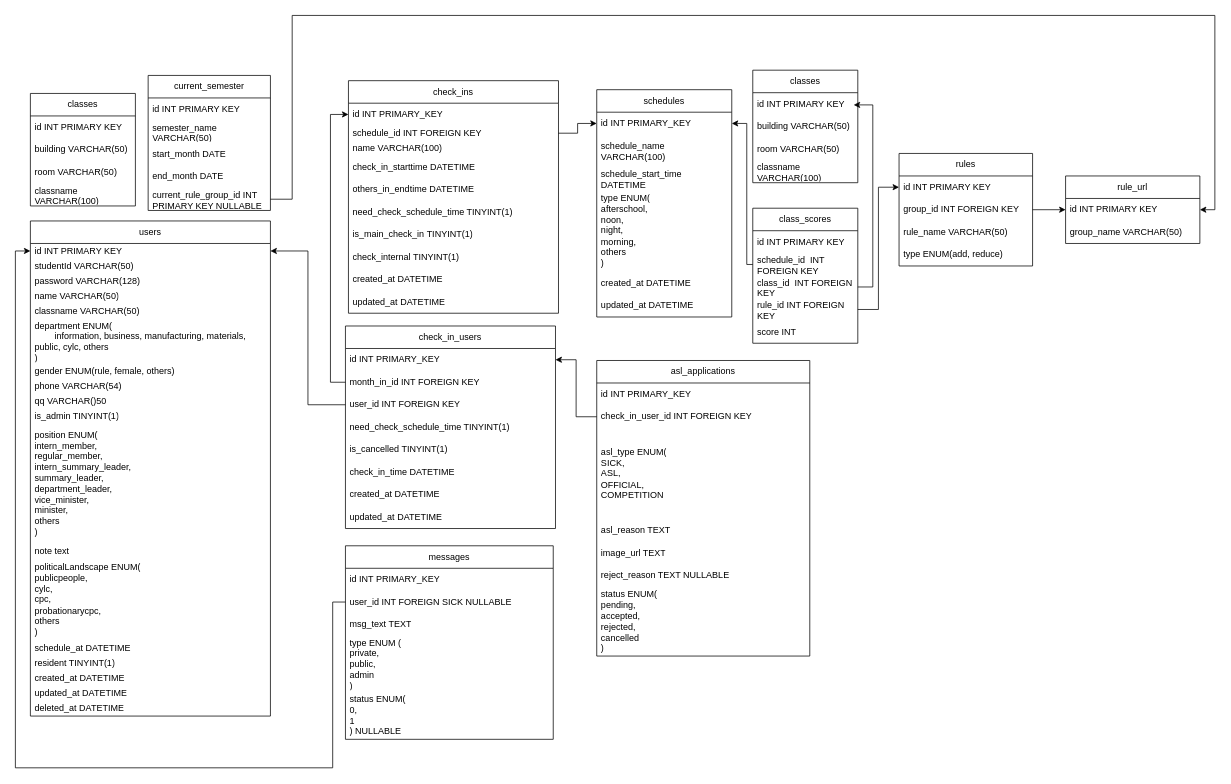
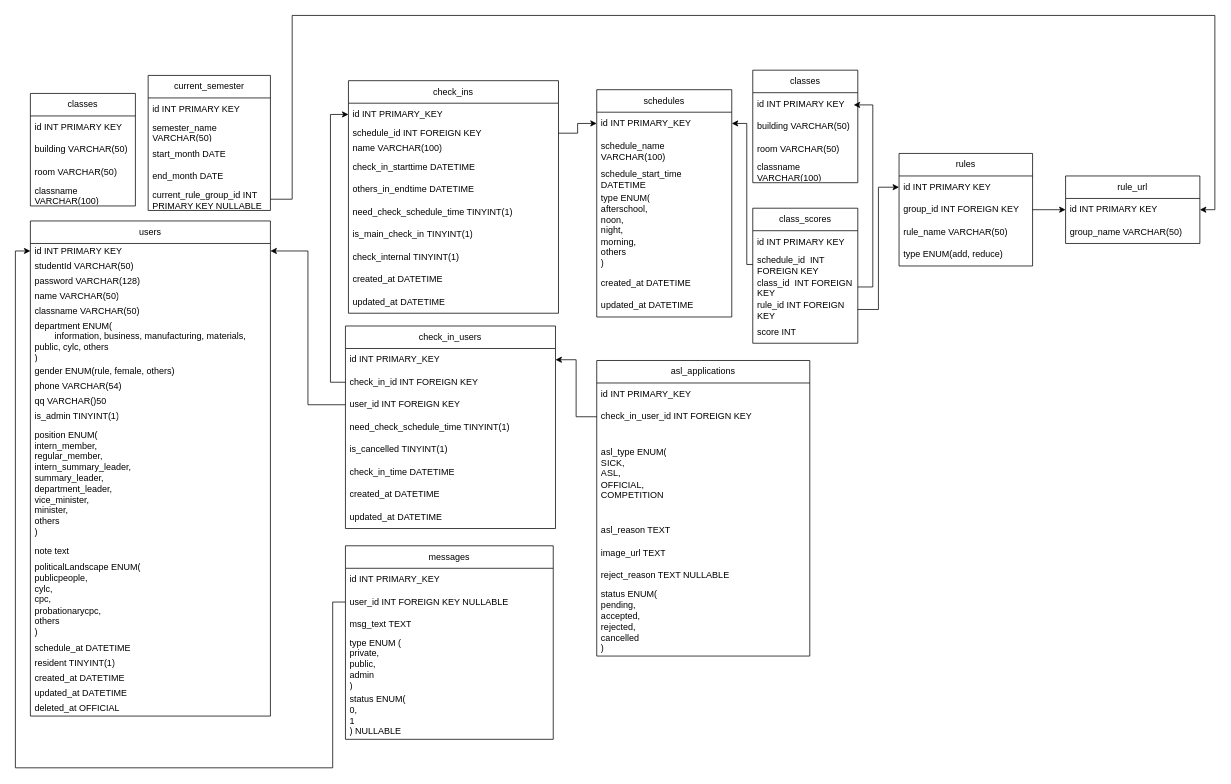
node "month_in_id INT FOREIGN KEY": label "month_in_id INT FOREIGN KEY" -> "check_in_id INT FOREIGN KEY"
node "user_id INT FOREIGN SICK NULLABLE": label "user_id INT FOREIGN SICK NULLABLE" -> "user_id INT FOREIGN KEY NULLABLE"
node "deleted_at DATETIME": label "deleted_at DATETIME" -> "deleted_at OFFICIAL"
